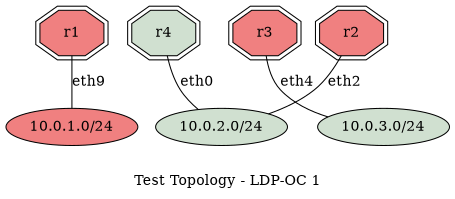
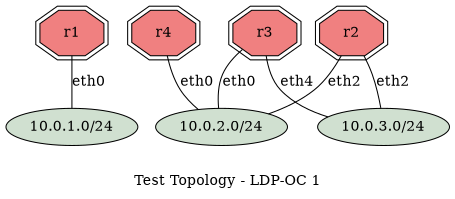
node "r4": fillcolor #d0e0d0 -> #f08080
edge "r3" -- "10.0.2.0/24": added, label "eth0"
edge "r2" -- "10.0.3.0/24": added, label "eth2"
edge "r1" -- "10.0.1.0/24": label "eth9" -> "eth0"
node "10.0.1.0/24": fillcolor #f08080 -> #d0e0d0
